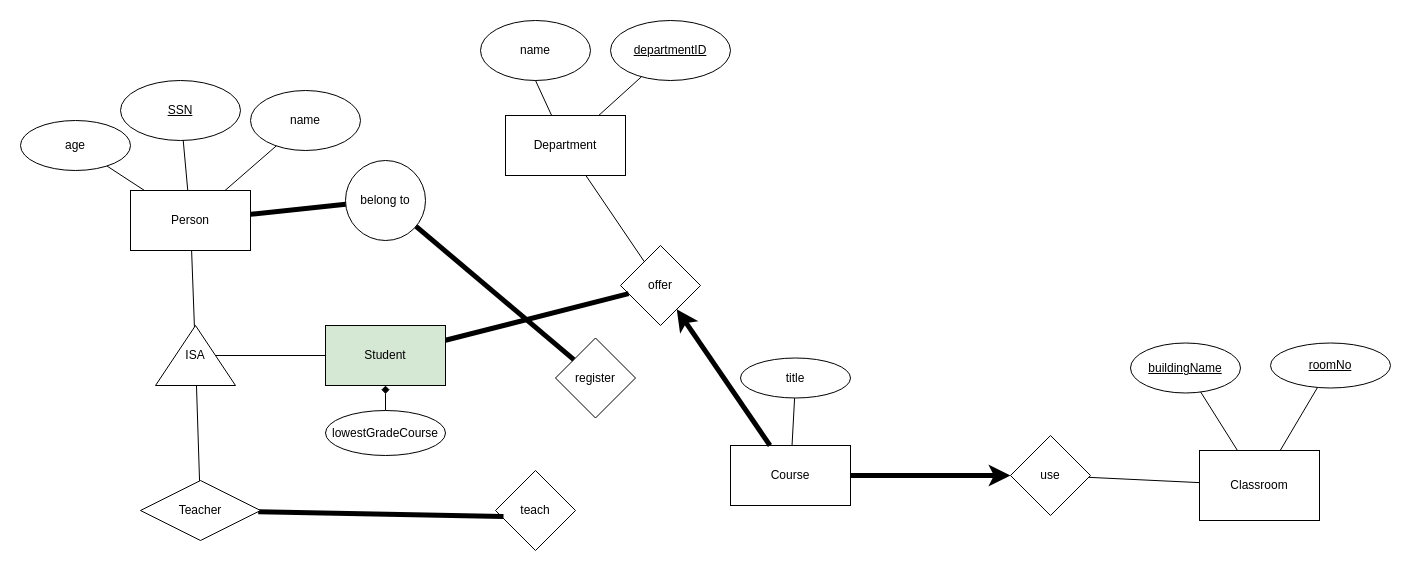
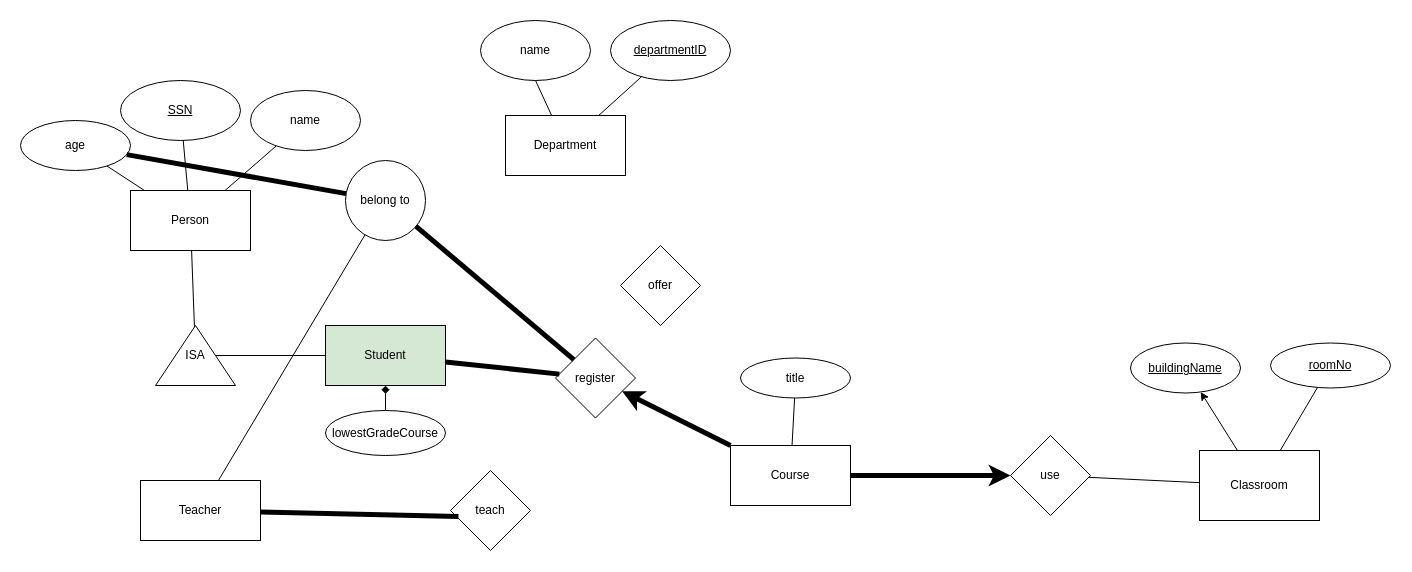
edge "belong to" -- "Person": now "belong to" -- "age"
edge "Department" -- "offer": removed
edge "offer" -- "Student": now "register" -- "Student"
edge "Course" -> "offer": now "Course" -> "register"
edge "buildingName" -- "Classroom": arrowhead none -> classic
edge "ISA" -- "Teacher": now "belong to" -- "Teacher"
node "Teacher": shape diamond -> rectangle
node "teach": moved (536, 511) -> (491, 511)
